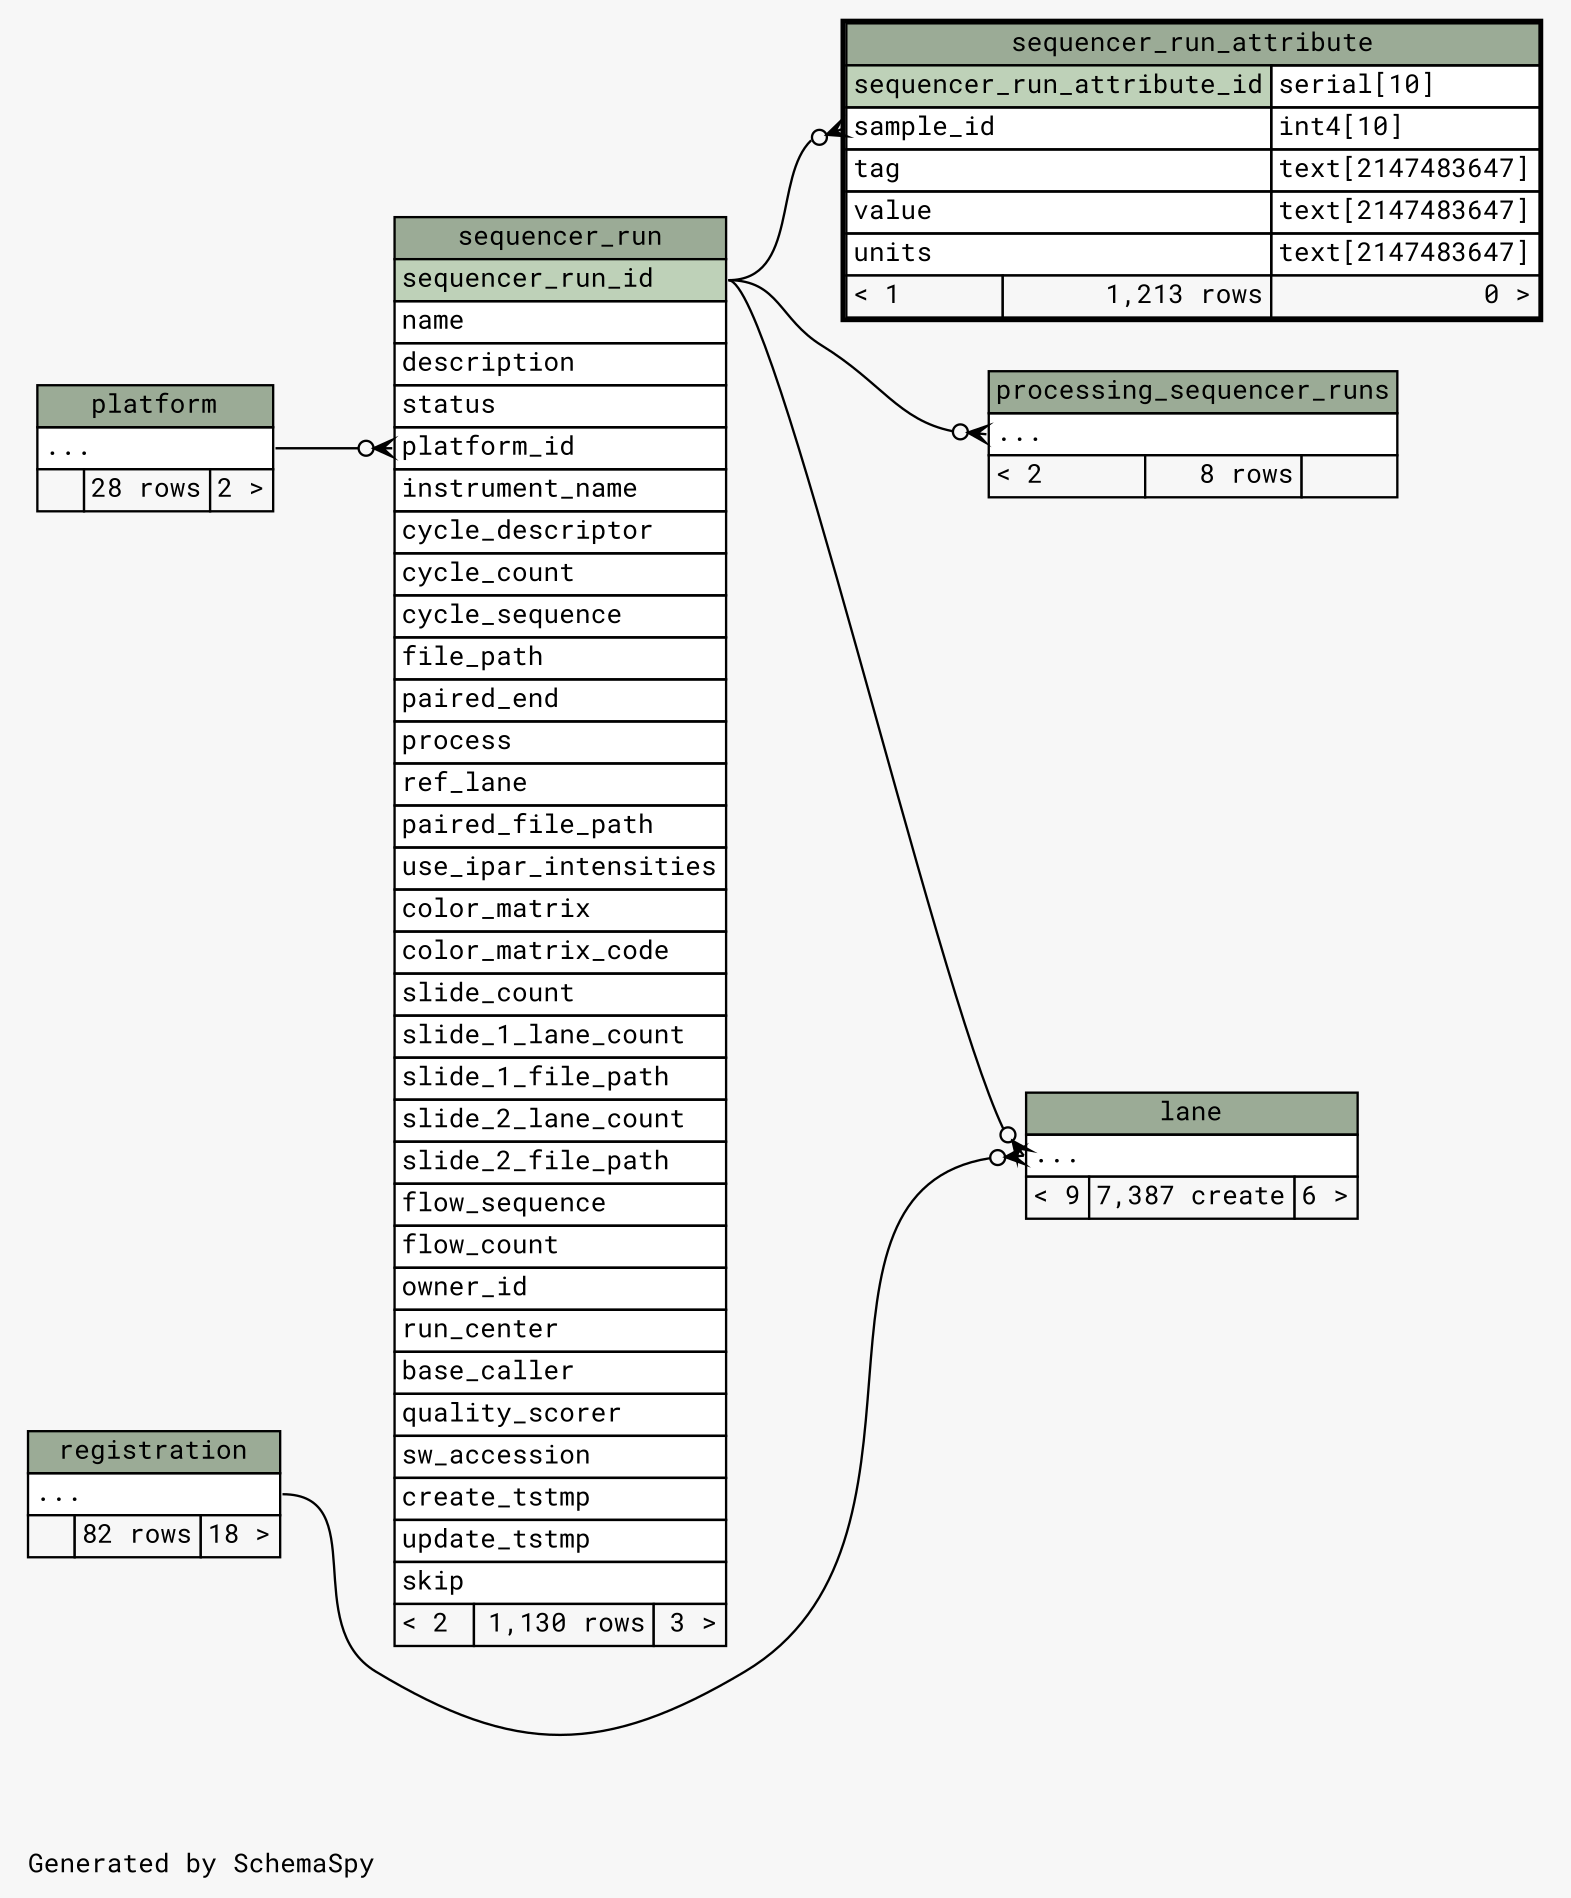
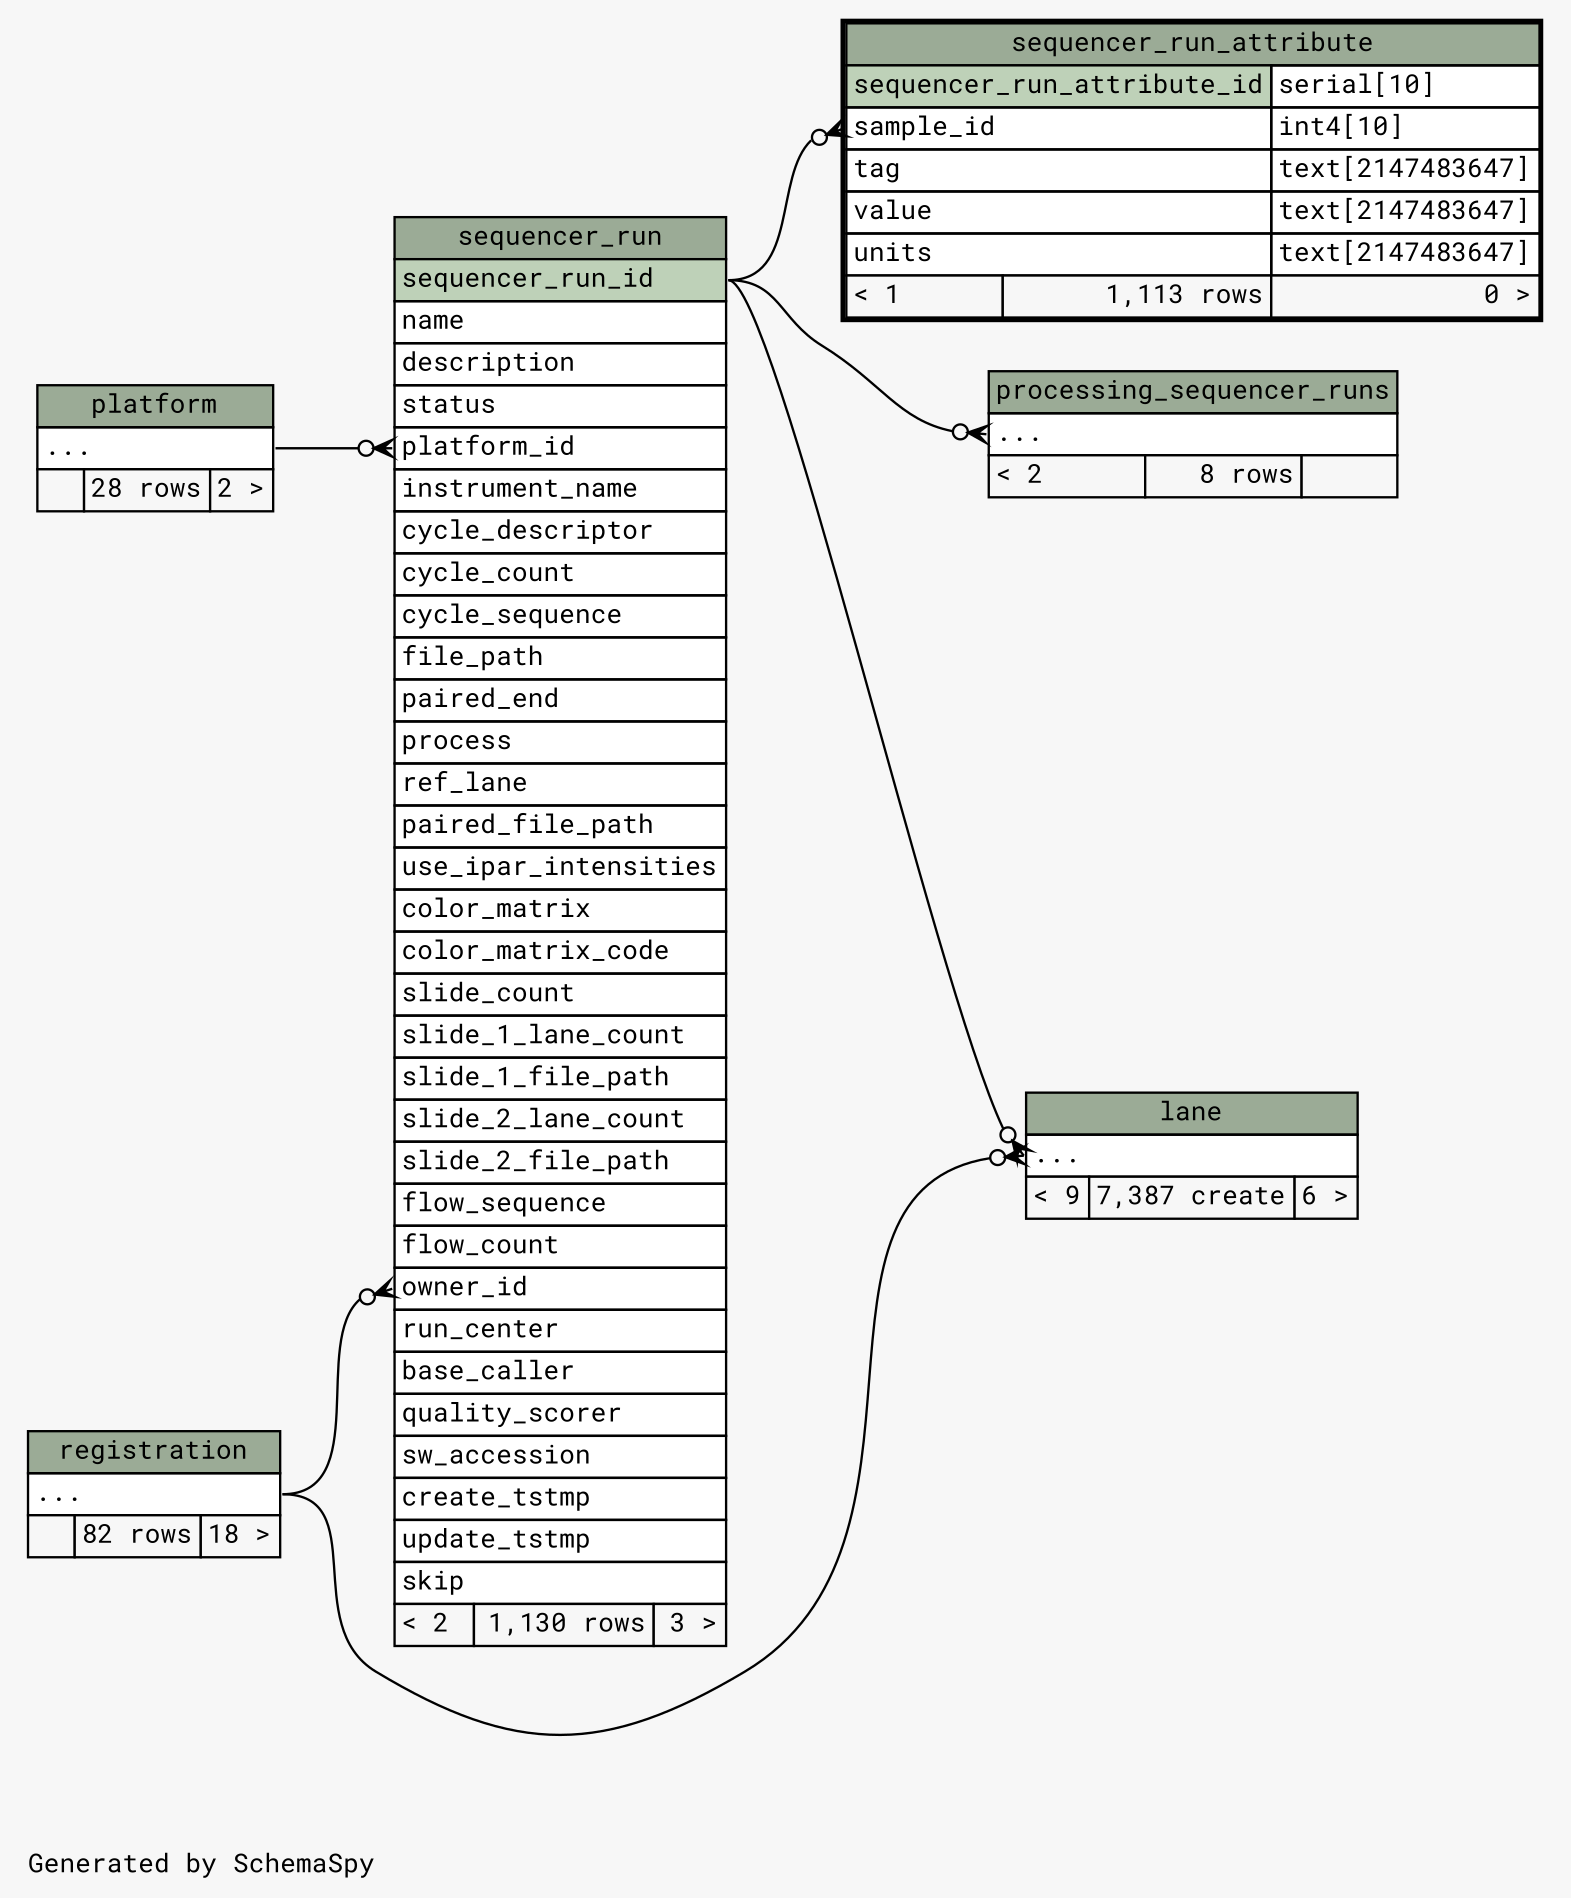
node "sequencer_run_attribute": text "1,213 rows" -> "1,113 rows"
edge "registration" -> "sequencer_run": added
